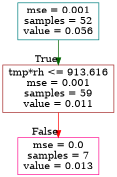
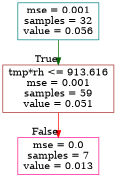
node "mse = 0.001 samples = 52 value = 0.056": label "mse = 0.001 samples = 52 value = 0.056" -> "mse = 0.001 samples = 32 value = 0.056"
node "tmp*rh <= 913.616 mse = 0.001 samples = 59 value = 0.011": label "tmp*rh <= 913.616 mse = 0.001 samples = 59 value = 0.011" -> "tmp*rh <= 913.616 mse = 0.001 samples = 59 value = 0.051"
